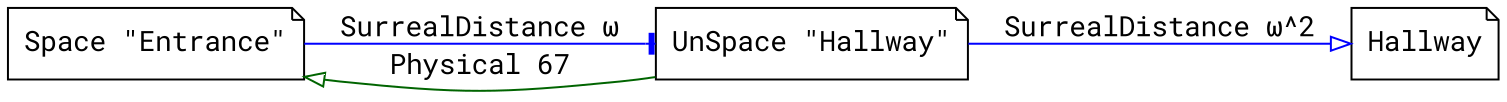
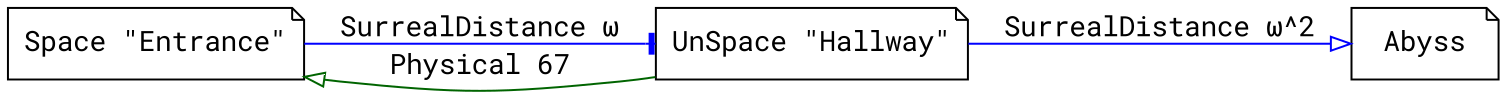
node "Hallway": label "Hallway" -> "Abyss"
